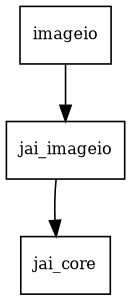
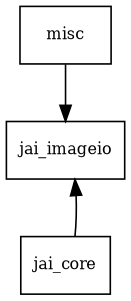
node "imageio": label "imageio" -> "misc"
edge "jai_imageio" -> "jai_core": reversed
